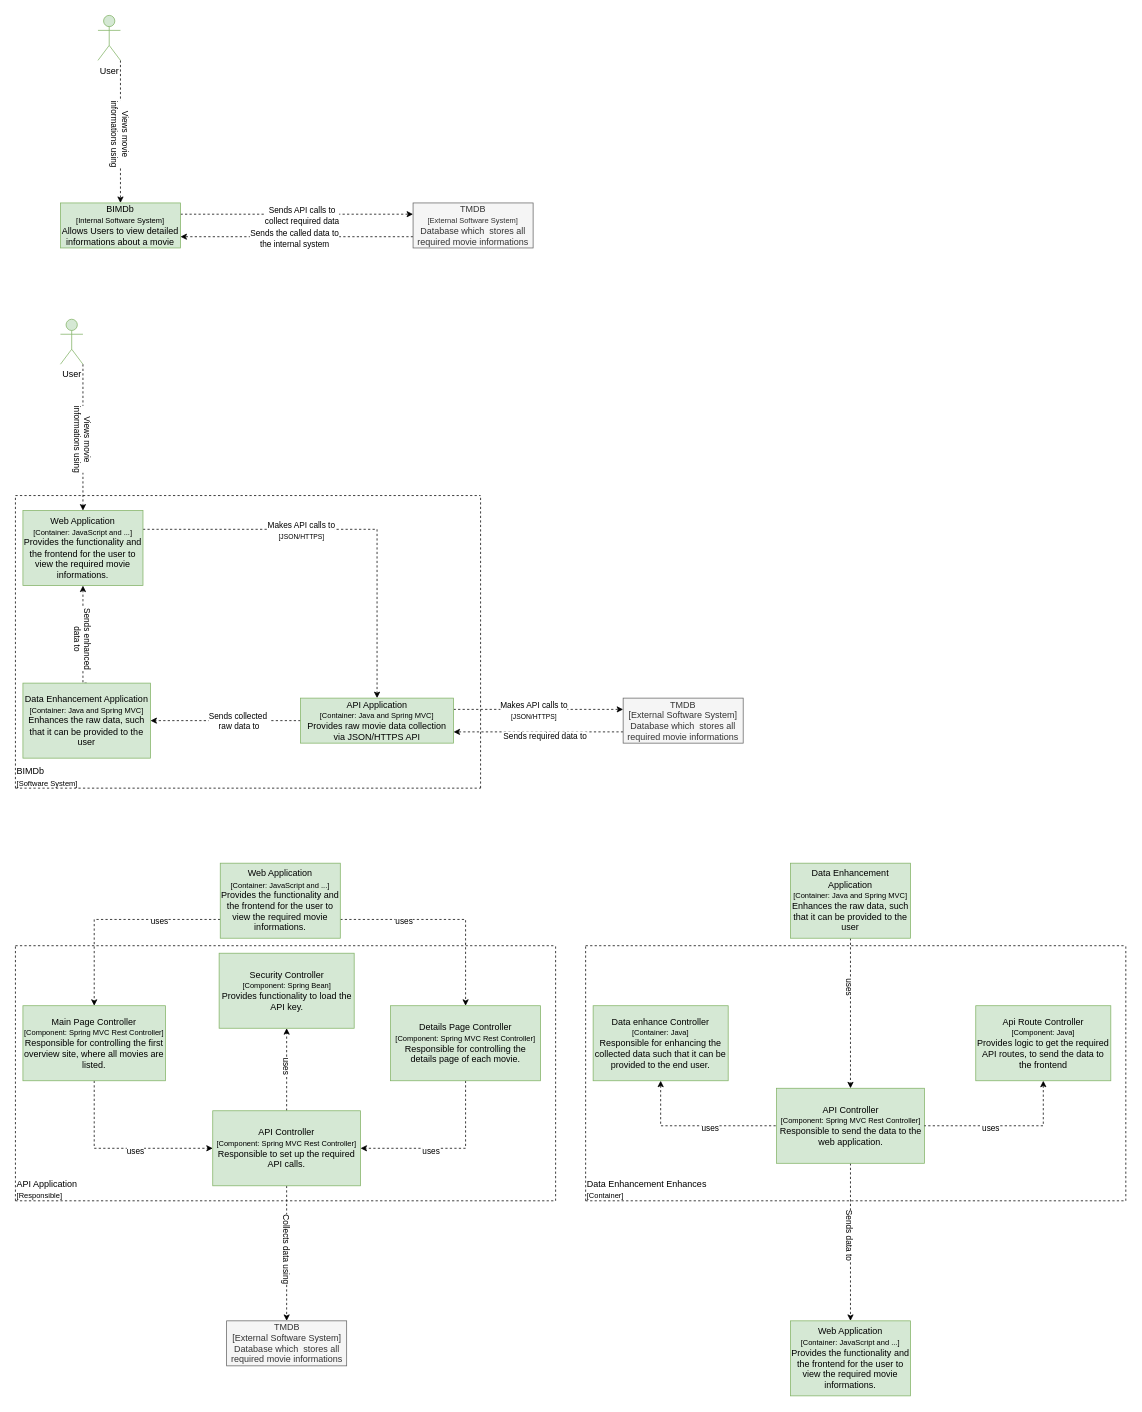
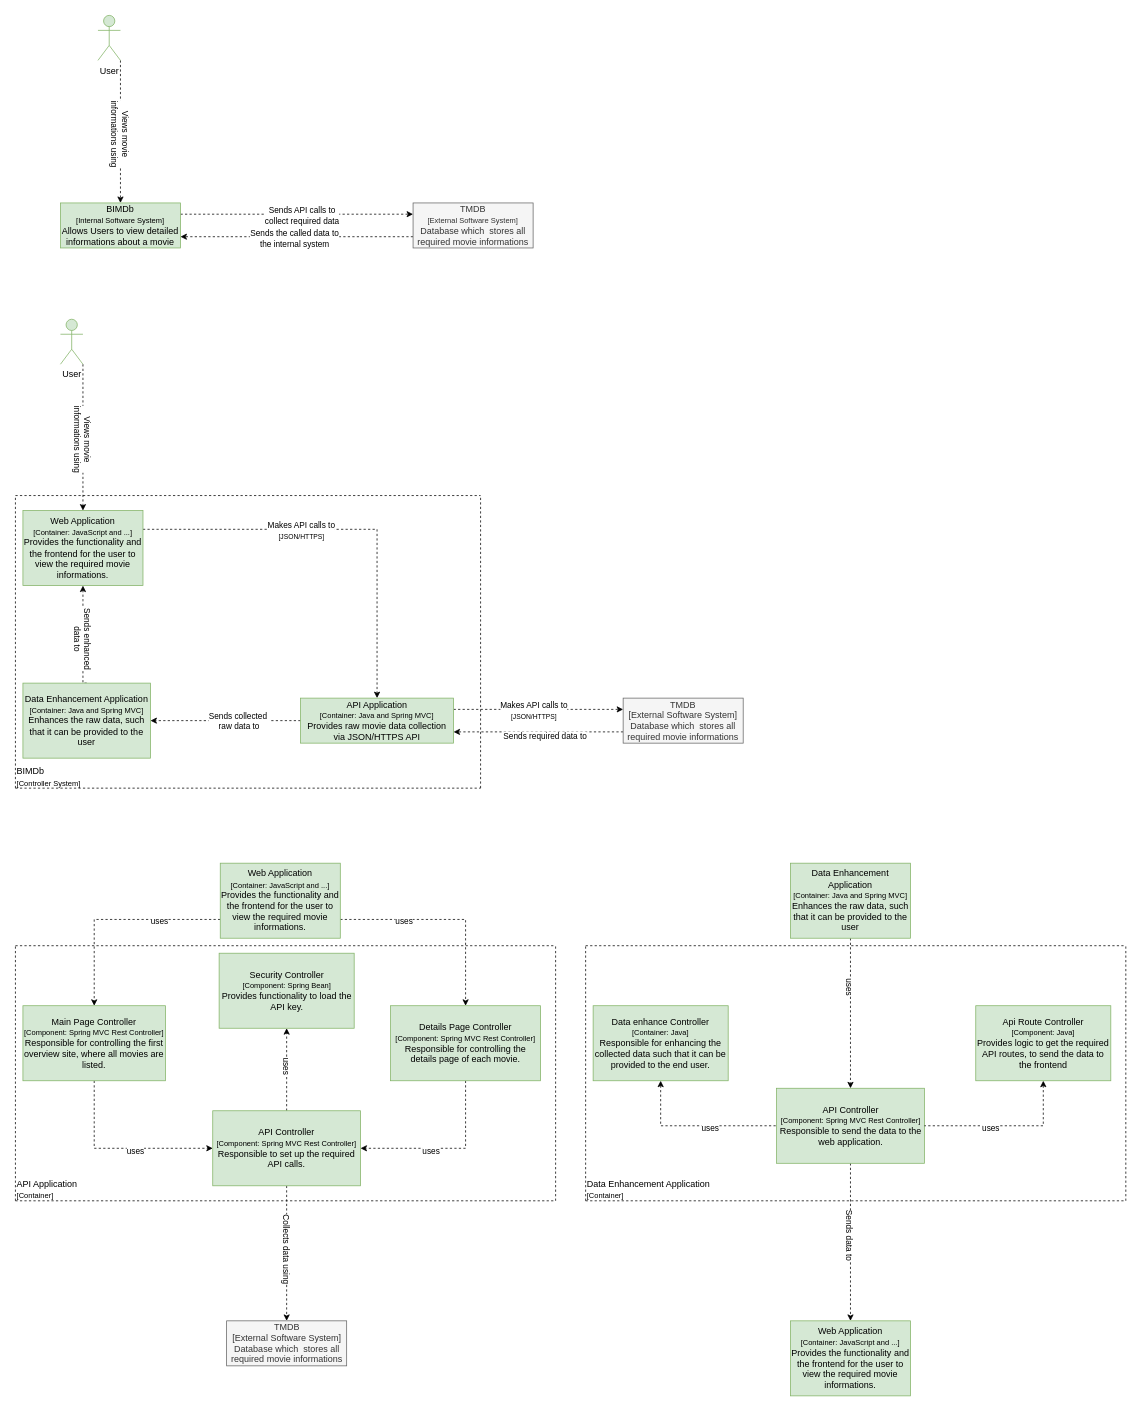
node "BIMDb [Software System]": label "BIMDb [Software System]" -> "BIMDb [Controller System]"
node "API Application [Responsible]": label "API Application [Responsible]" -> "API Application [Container]"
node "Data Enhancement Enhances [Container]": label "Data Enhancement Enhances [Container]" -> "Data Enhancement Application [Container]"
